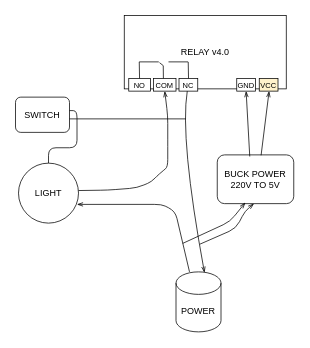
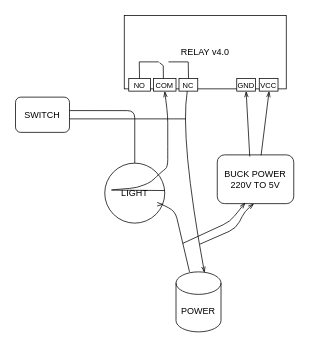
node "VCC": fillcolor #fff2cc -> #ffffff
node "LIGHT": moved (48, 193) -> (135, 193)
